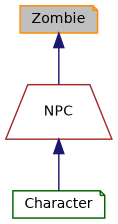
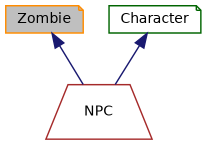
edge "Character" -> "NPC": reversed
